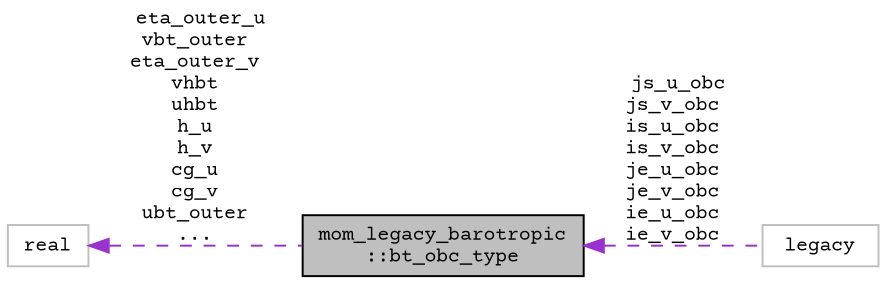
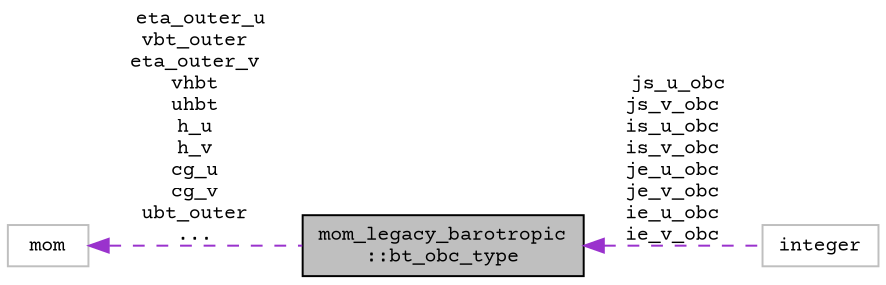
node "real": label "real" -> "mom"
node "legacy": label "legacy" -> "integer"
